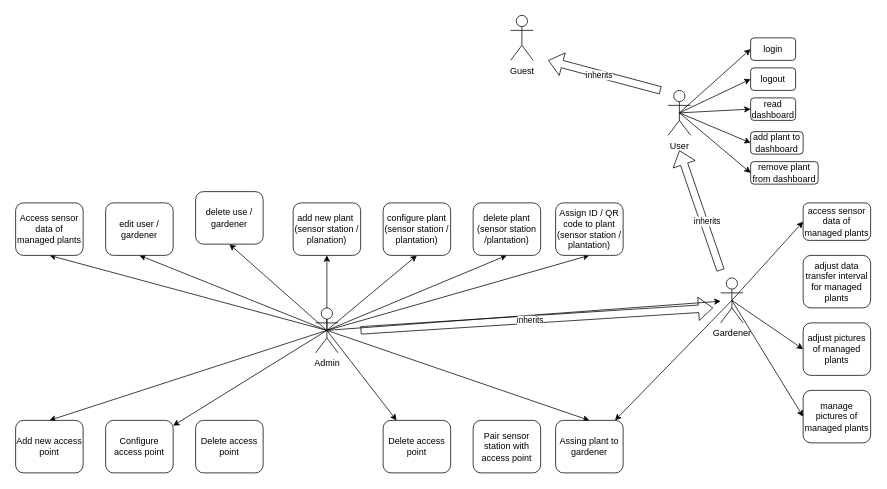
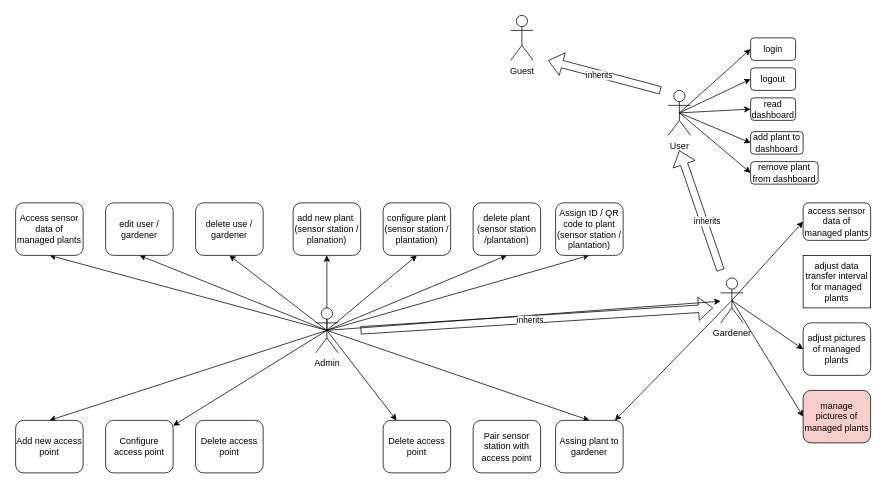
node "delete use / gardener": moved (229, 218) -> (229, 229)
node "adjust data transfer interval for managed plants": shape rounded rectangle -> rectangle
node "manage pictures of managed plants": fillcolor #ffffff -> #f8cecc
